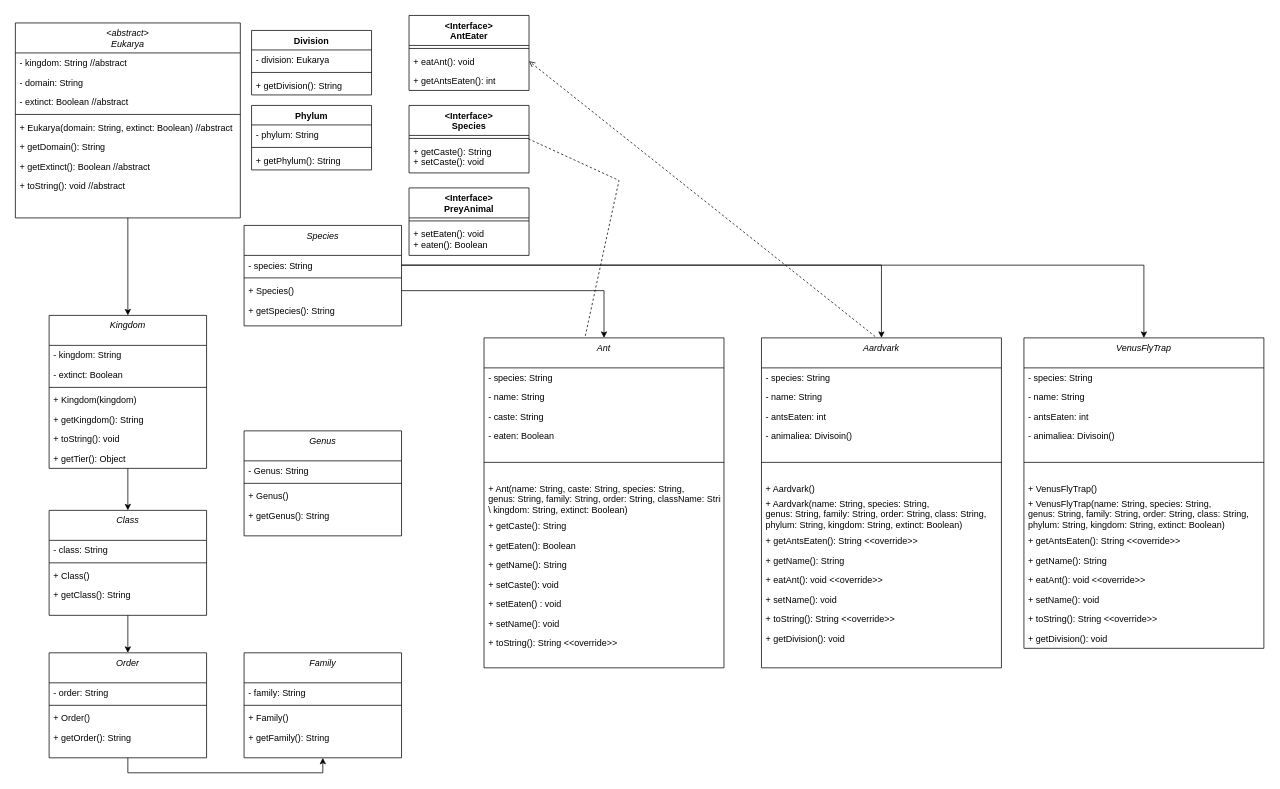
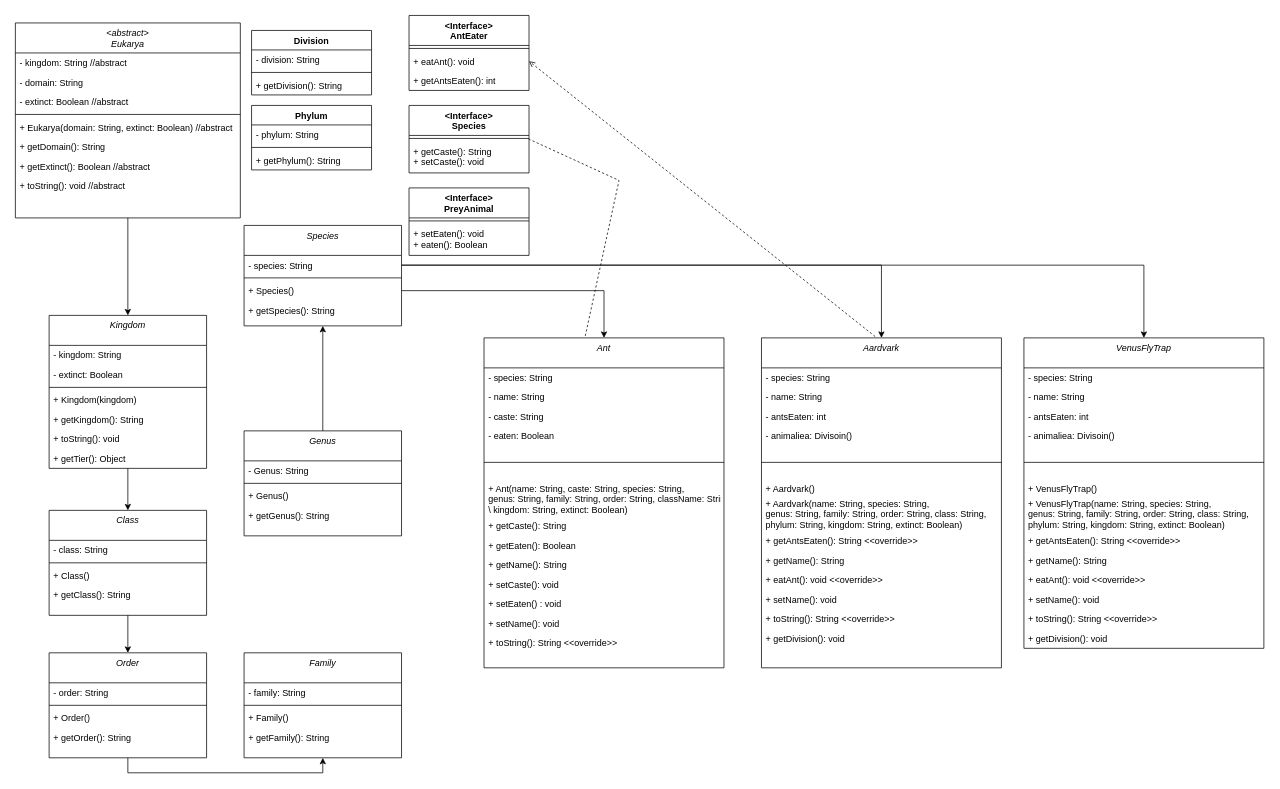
node "- division: Eukarya": label "- division: Eukarya" -> "- division: String"
edge "Genus" -> "Species": added
